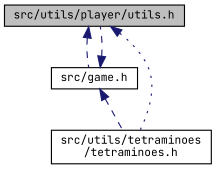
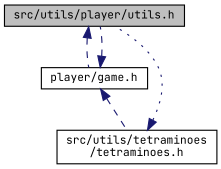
edge "src/utils/tetraminoes /tetraminoes.h" -> "src/utils/player/utils.h": reversed
node "src/game.h": label "src/game.h" -> "player/game.h"
